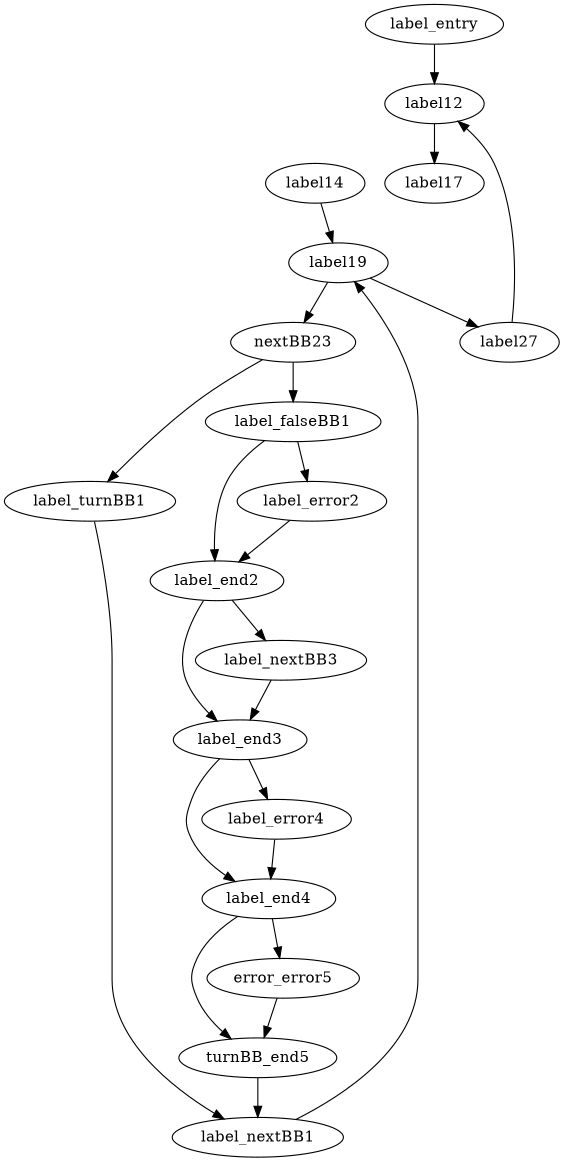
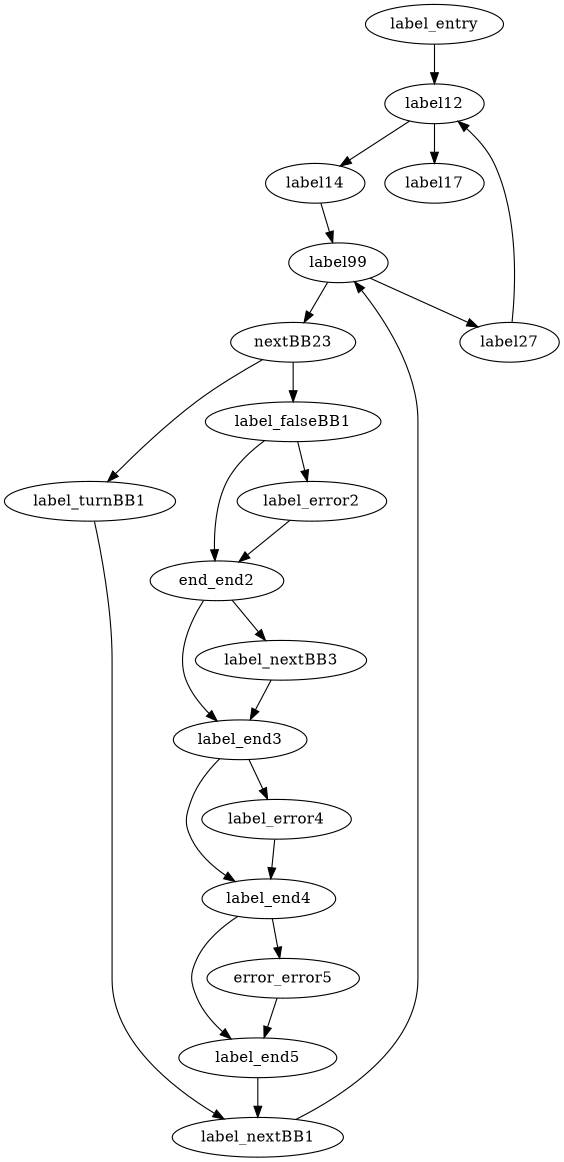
edge "label12" -> "label14": added
node "label19": label "label19" -> "label99"
node "label_end2": label "label_end2" -> "end_end2"
node "turnBB_end5": label "turnBB_end5" -> "label_end5"
